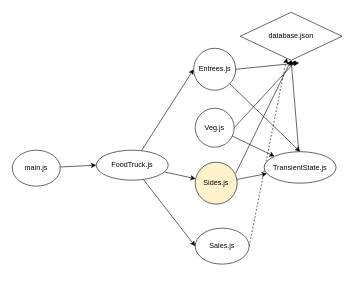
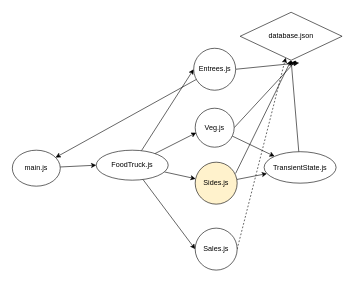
edge "FoodTruck.js" -> "Veg.js": added
edge "Entrees.js" -> "TransientState.js": now "Entrees.js" -> "main.js"
node "Sales.js": size 54x36 -> 42x42
